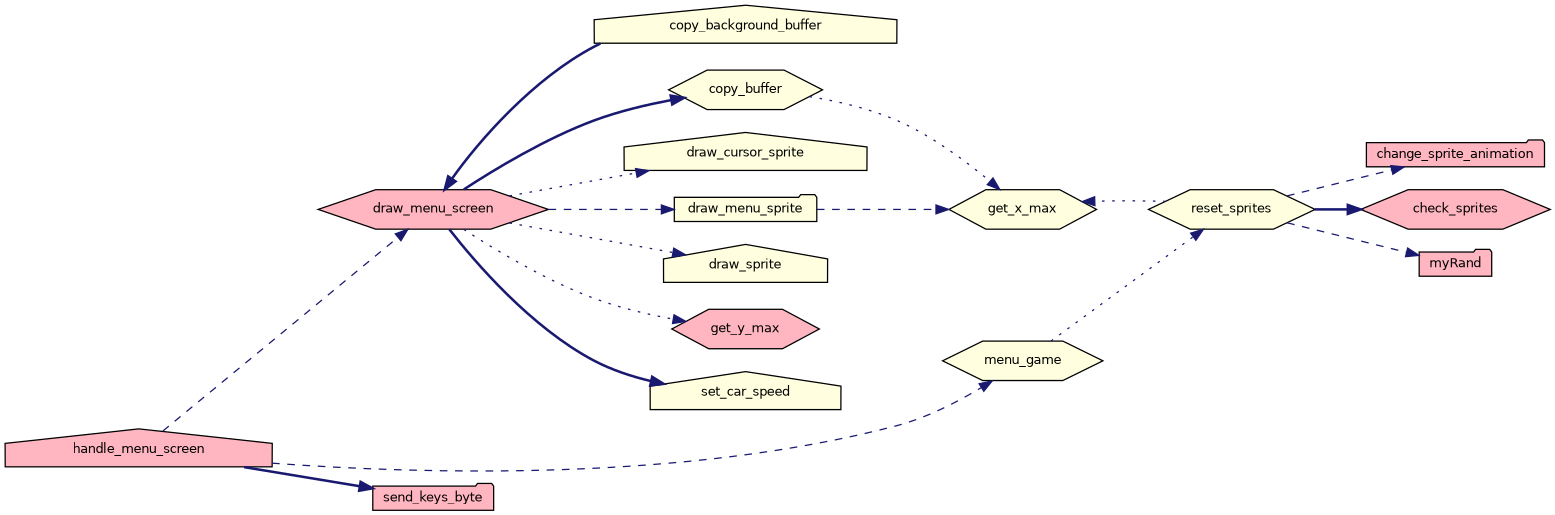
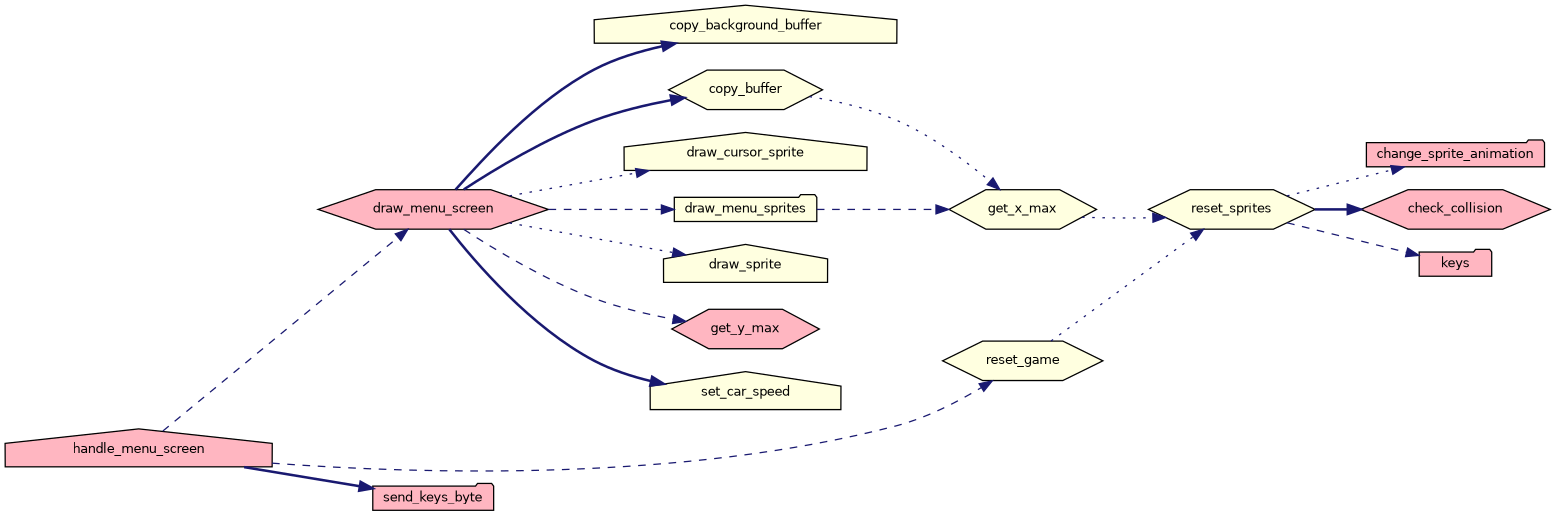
edge "copy_background_buffer" -> "draw_menu_screen": reversed
edge "reset_sprites" -> "change_sprite_animation": style dashed -> dotted
edge "reset_sprites" -> "get_x_max": reversed
node "draw_menu_sprite": label "draw_menu_sprite" -> "draw_menu_sprites"
node "check_sprites": label "check_sprites" -> "check_collision"
node "myRand": label "myRand" -> "keys"
edge "draw_menu_screen" -> "get_y_max": style dotted -> dashed
node "menu_game": label "menu_game" -> "reset_game"
